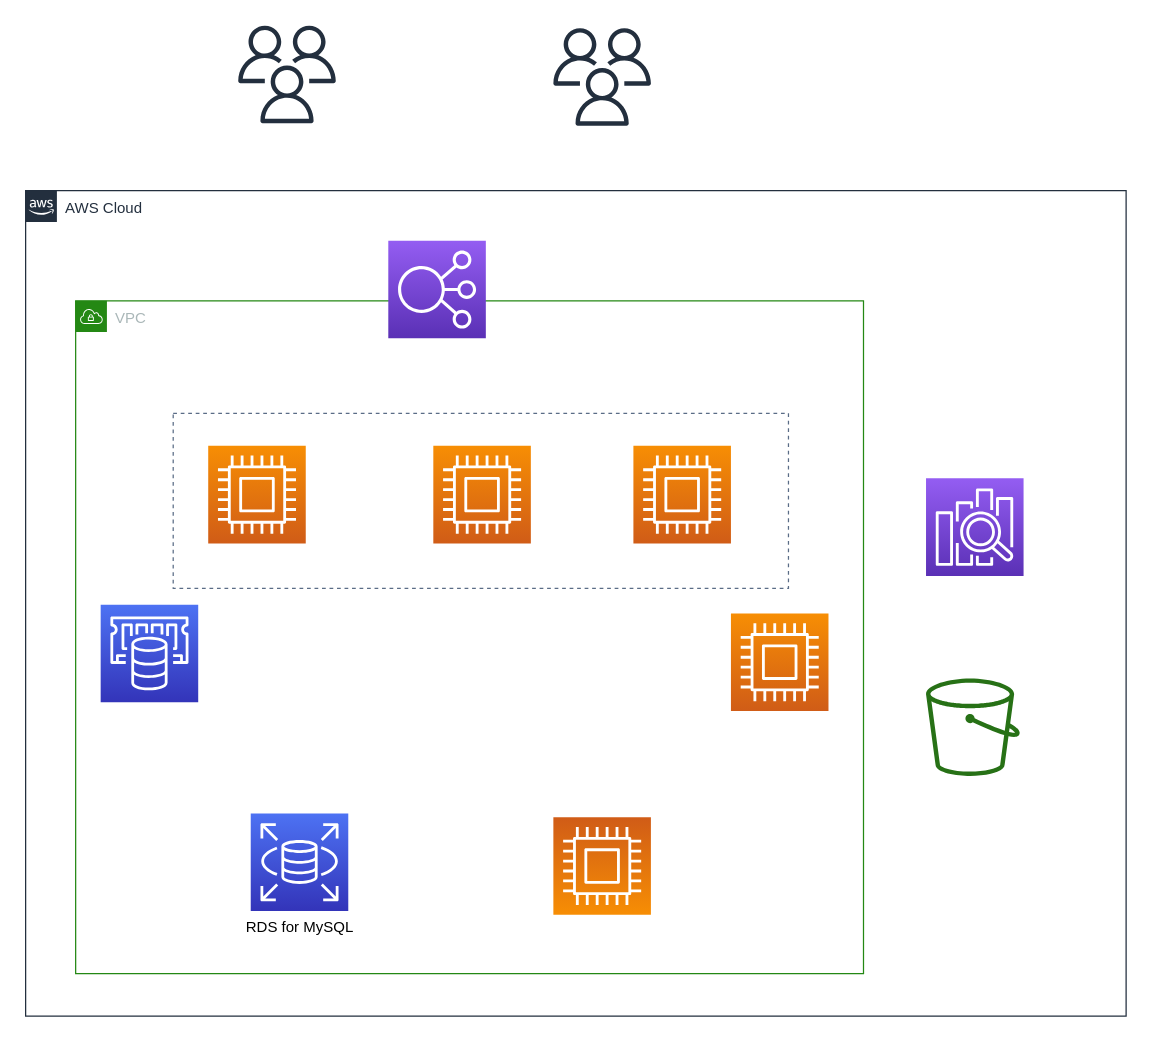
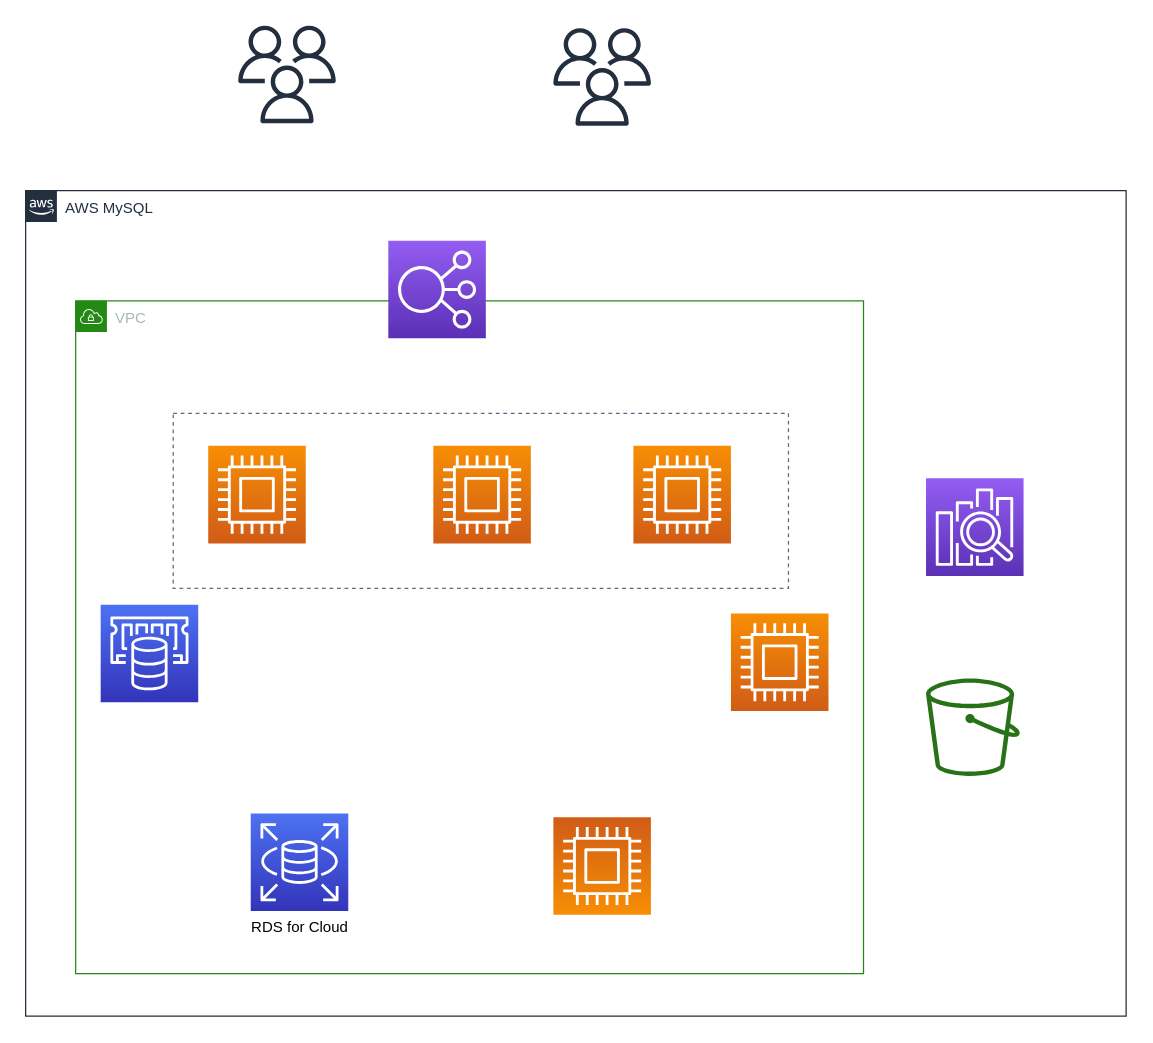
node "AWS Cloud": label "AWS Cloud" -> "AWS MySQL"
node "RDS for MySQL": label "RDS for MySQL" -> "RDS for Cloud"
